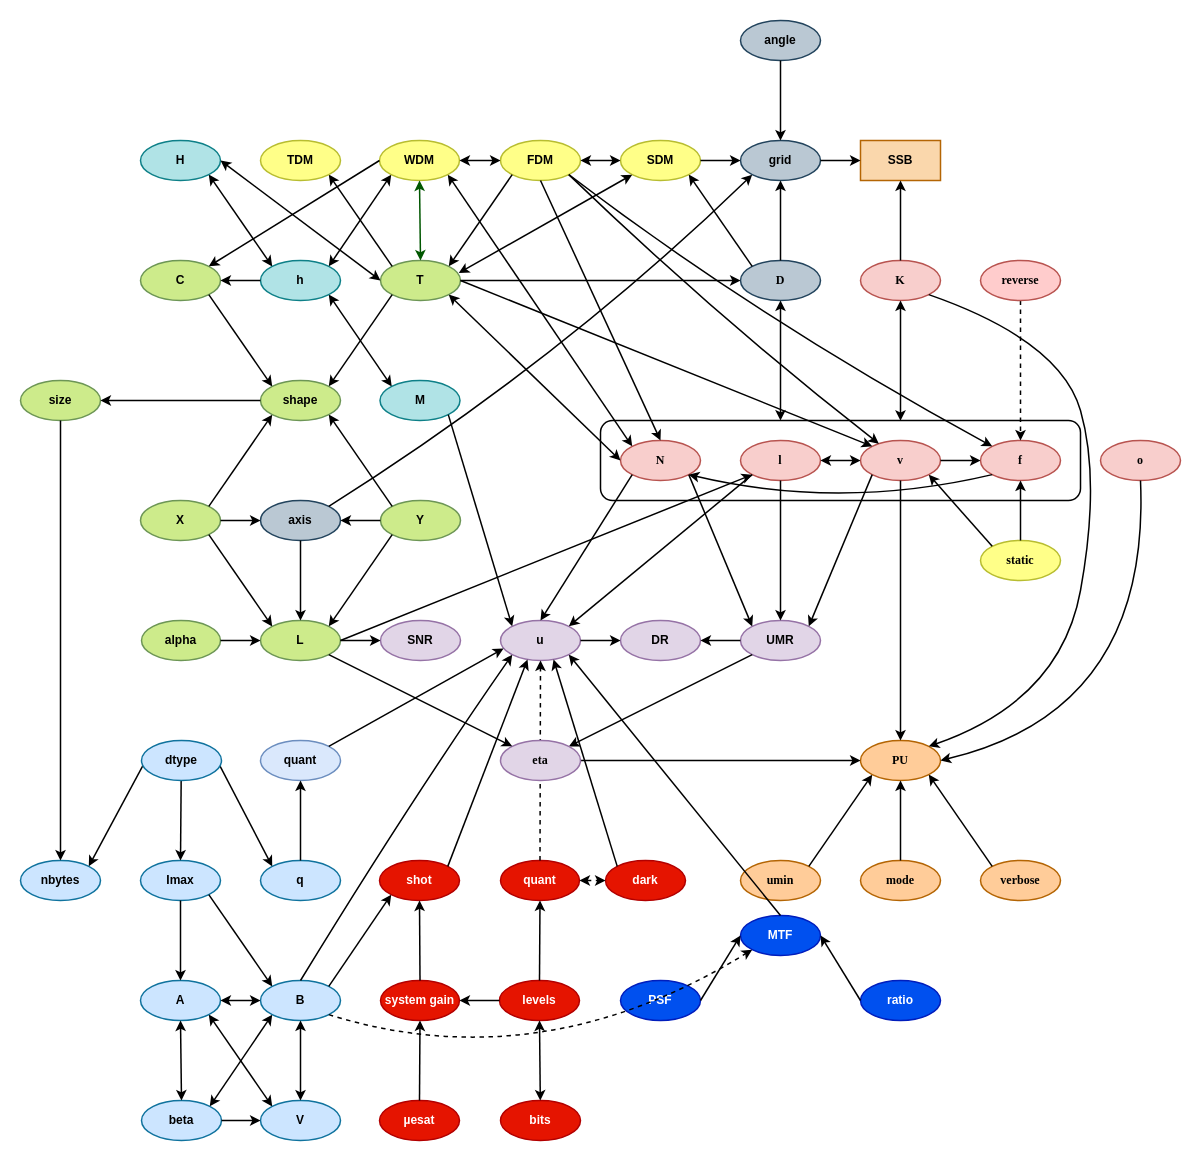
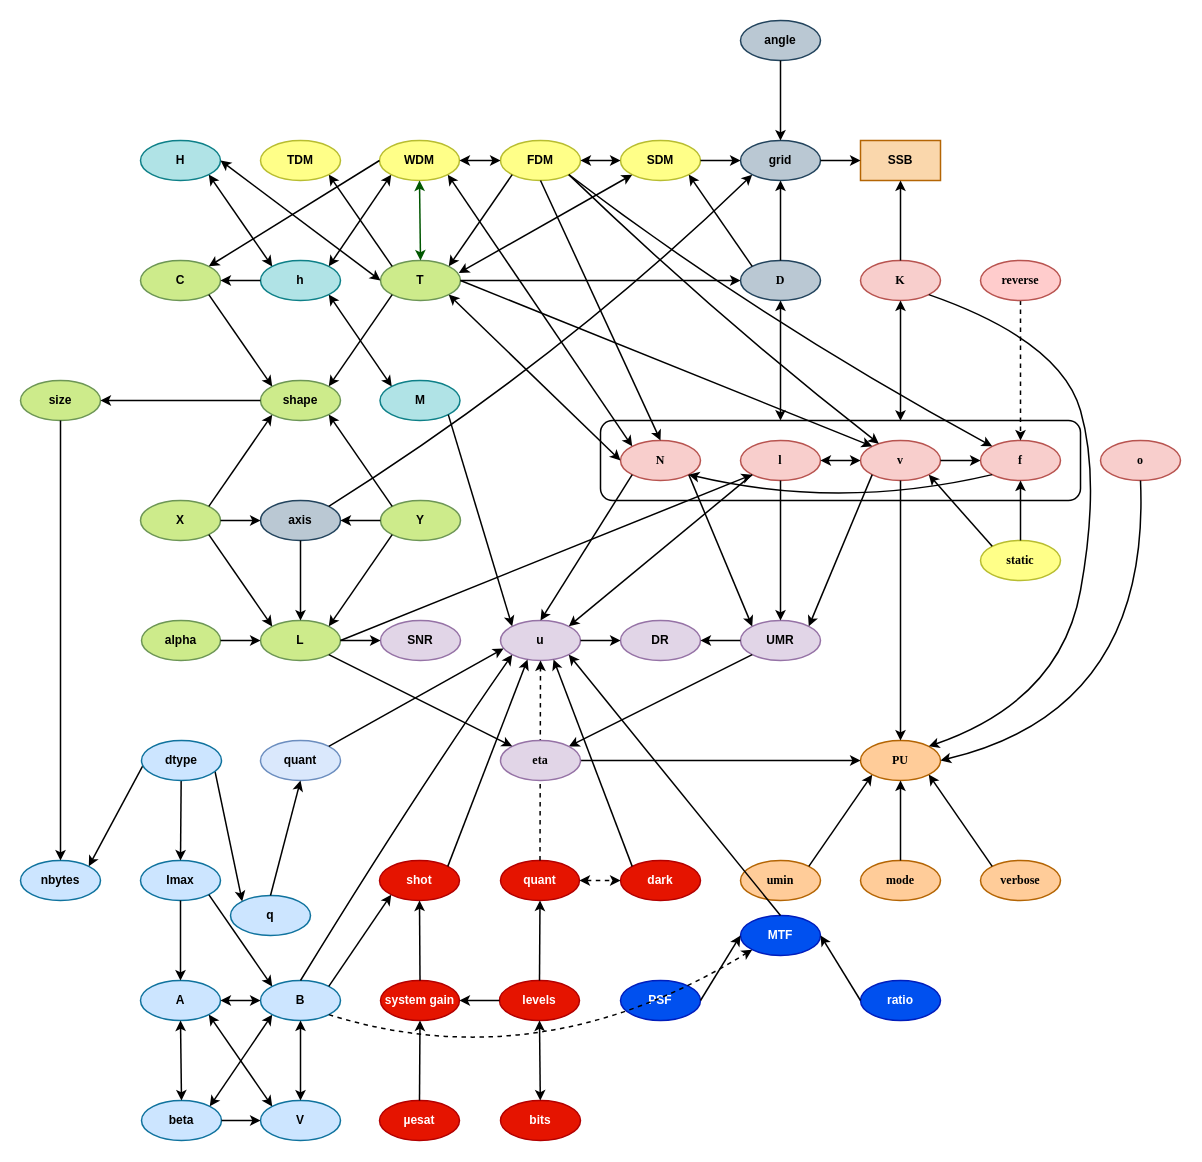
node "q": moved (301, 881) -> (271, 916)
node "dark": moved (646, 881) -> (661, 881)
